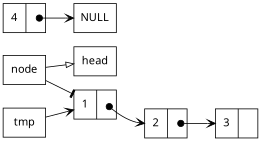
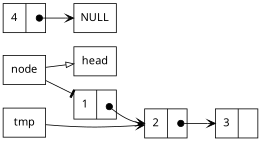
edge "tmp" -> "1": now "tmp" -> "2"
